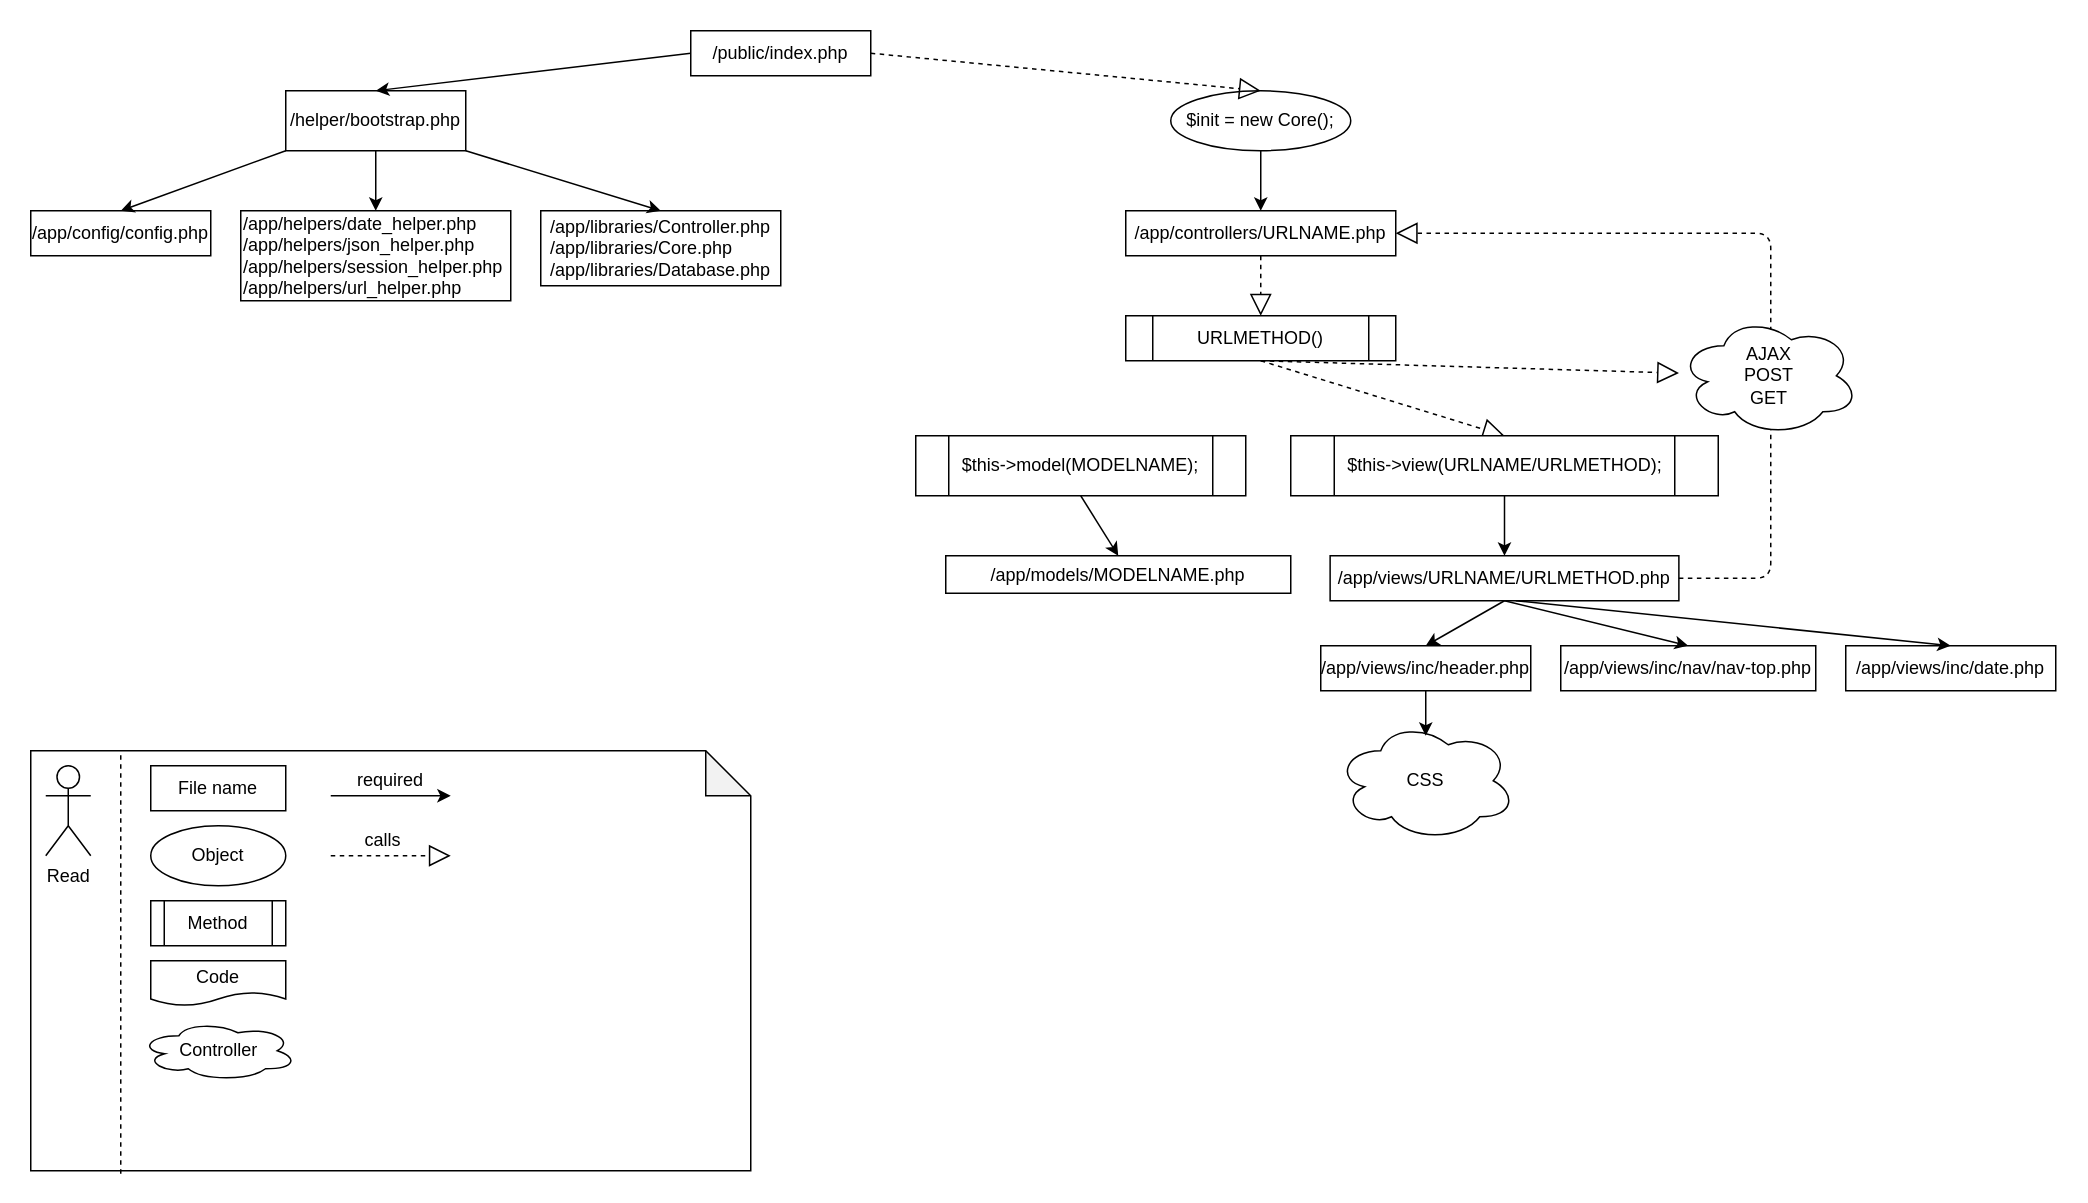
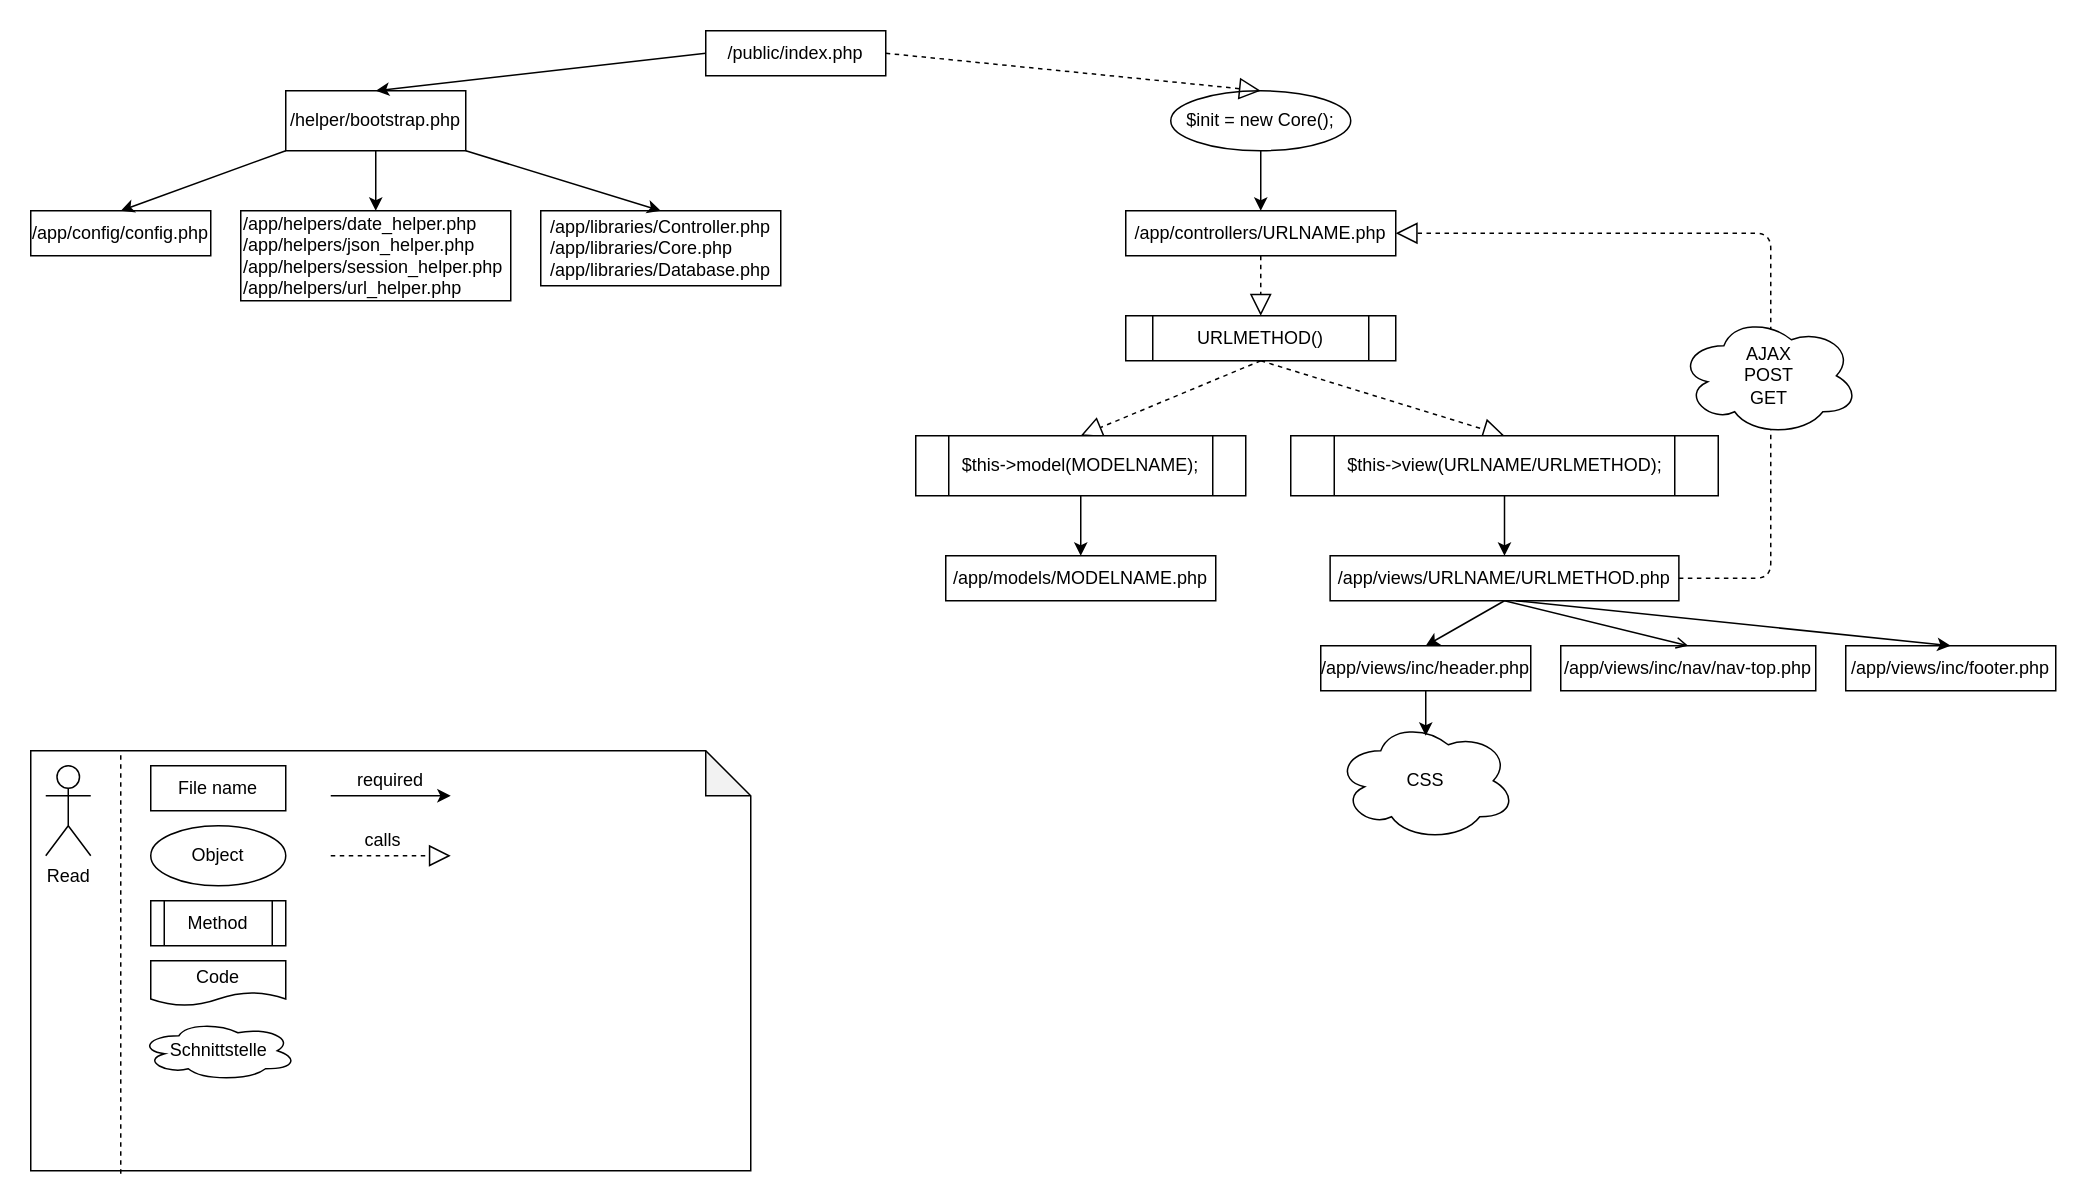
node "/public/index.php": moved (781, 53) -> (796, 53)
edge "URLMETHOD()" -> "AJAX POST GET": now "URLMETHOD()" -> "$this->model(MODELNAME);"
node "/app/models/MODELNAME.php": size 345x38 -> 270x45
edge "/app/views/URLNAME/URLMETHOD.php" -> "/app/views/inc/nav/nav-top.php": arrowhead classic -> open
node "/app/views/inc/date.php": label "/app/views/inc/date.php" -> "/app/views/inc/footer.php"
node "Controller": label "Controller" -> "Schnittstelle"
